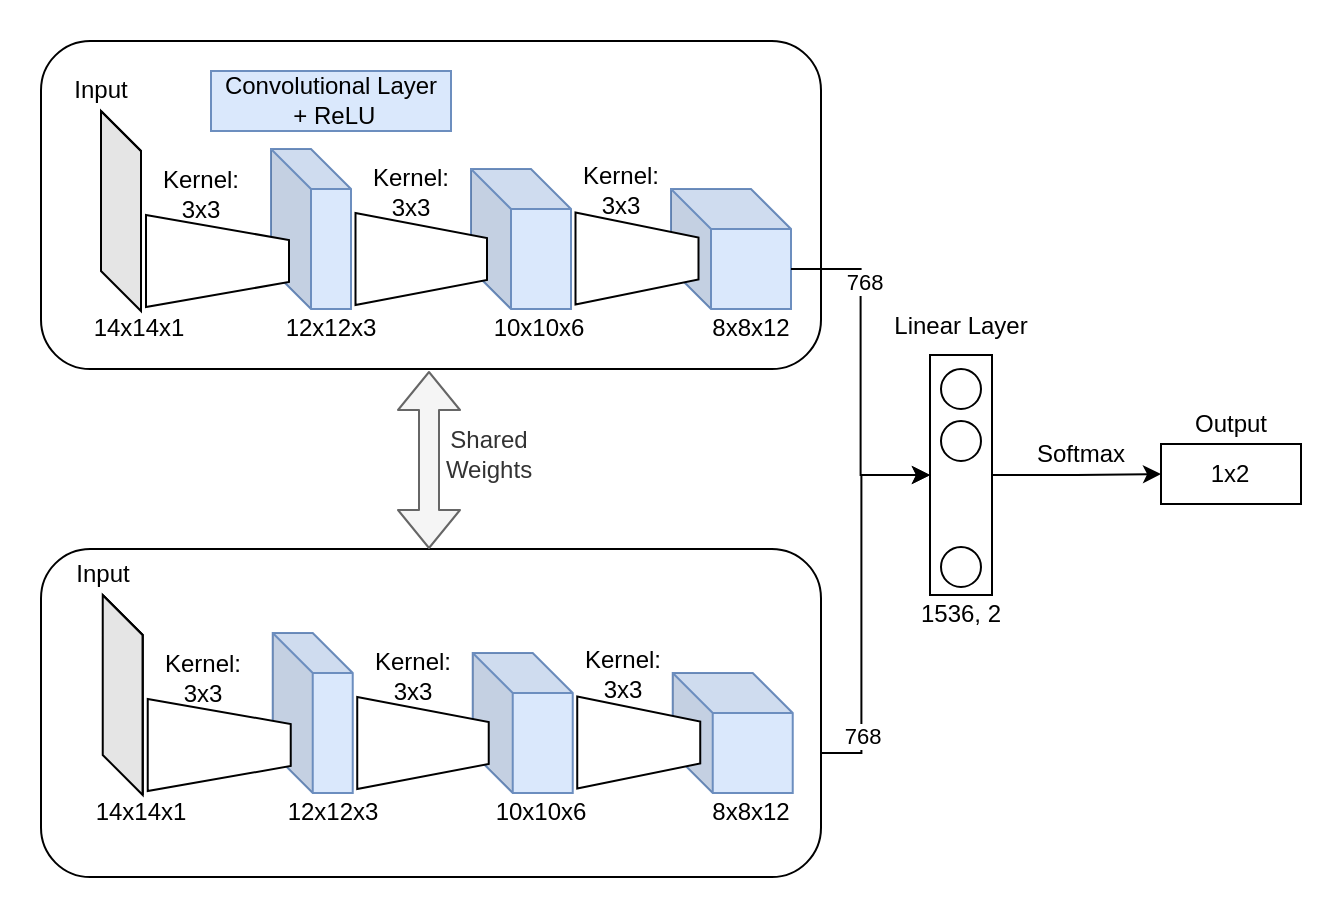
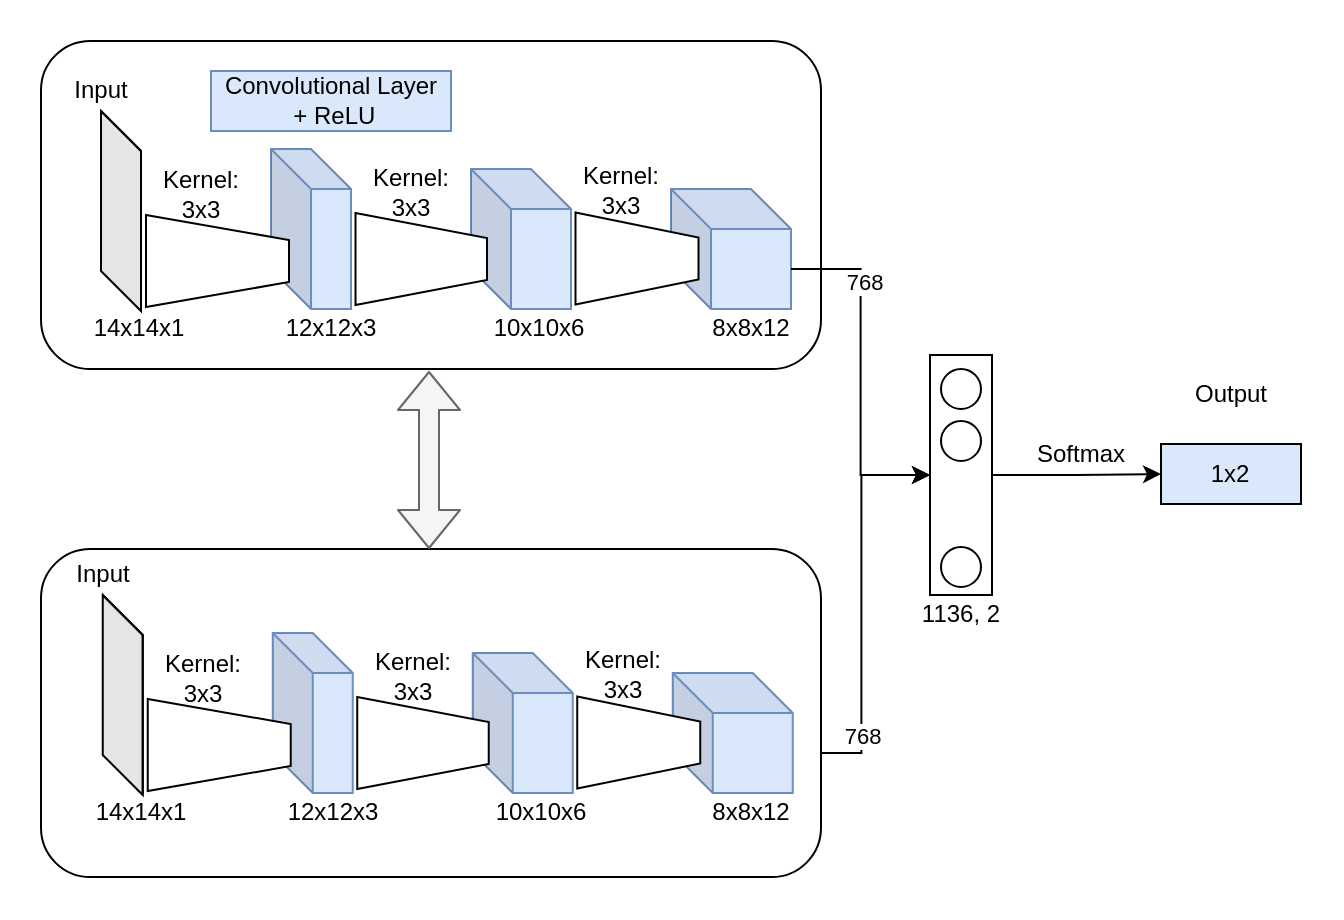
node "Linear Layer": removed
node "Output": moved (1231, 424) -> (1231, 394)
node "Shared Weights": removed
node "1x2": fillcolor #ffffff -> #dae8fc
node "1536, 2": label "1536, 2" -> "1136, 2"
